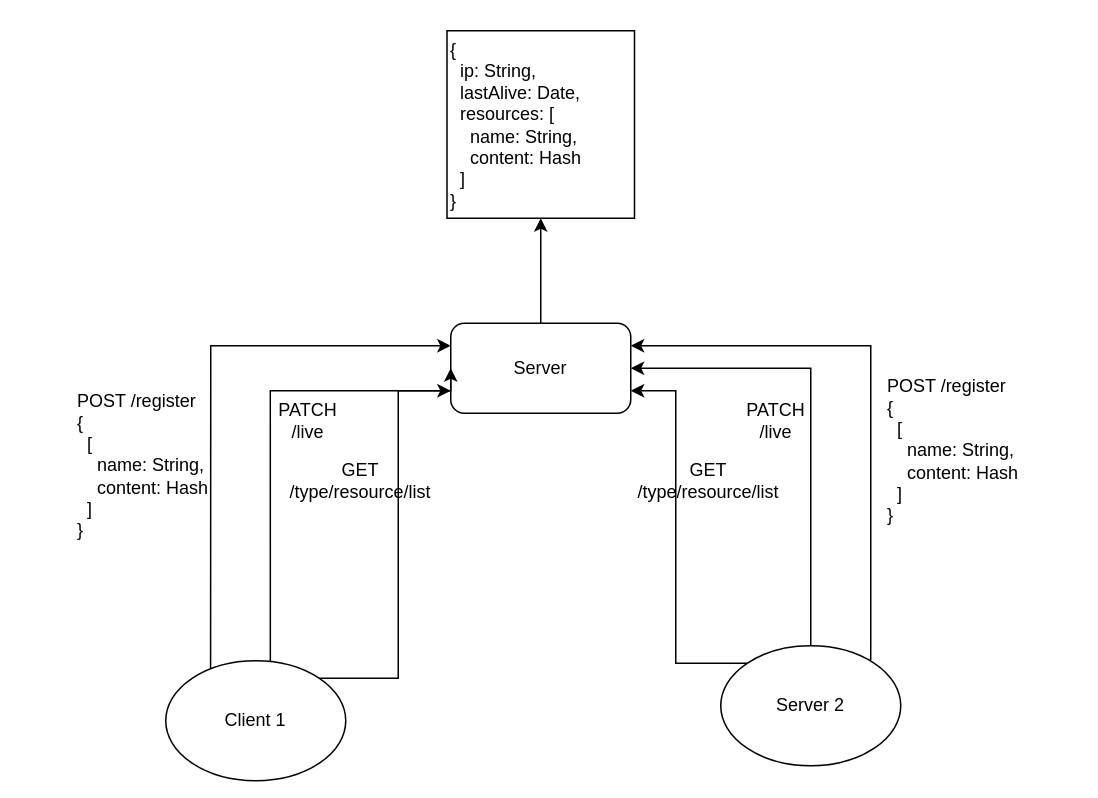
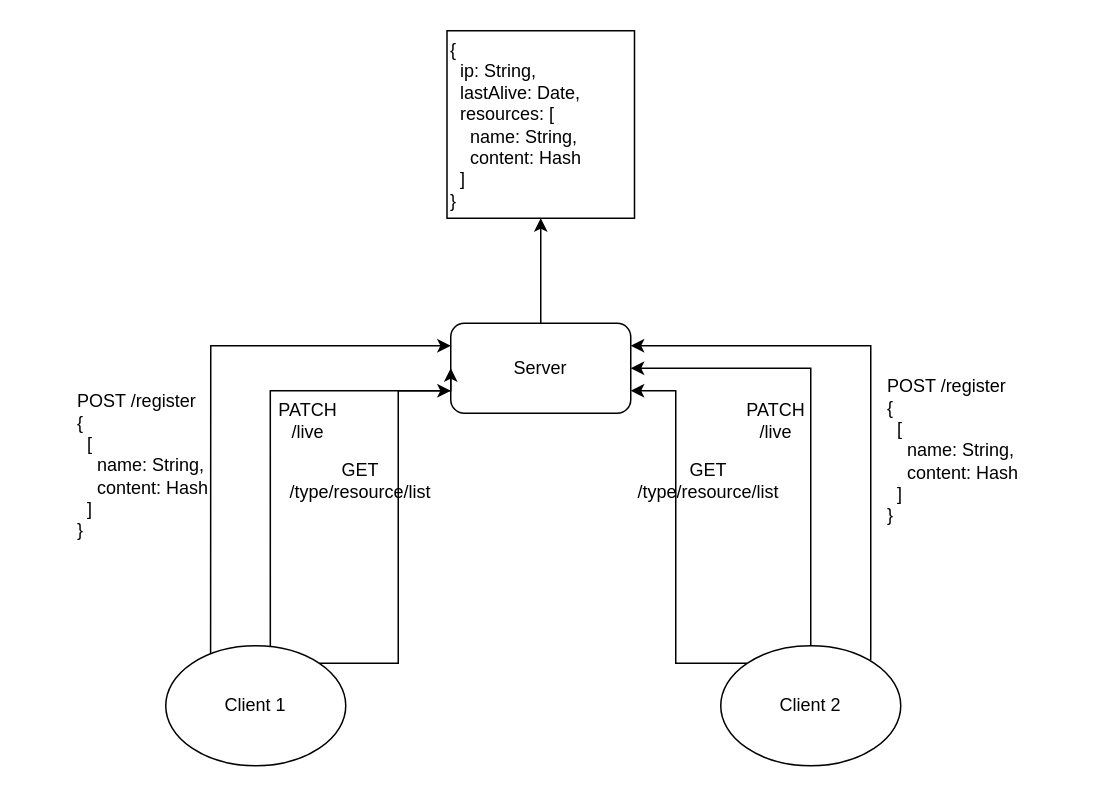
node "Server 2": label "Server 2" -> "Client 2"
node "Client 1": moved (256, 721) -> (256, 706)
